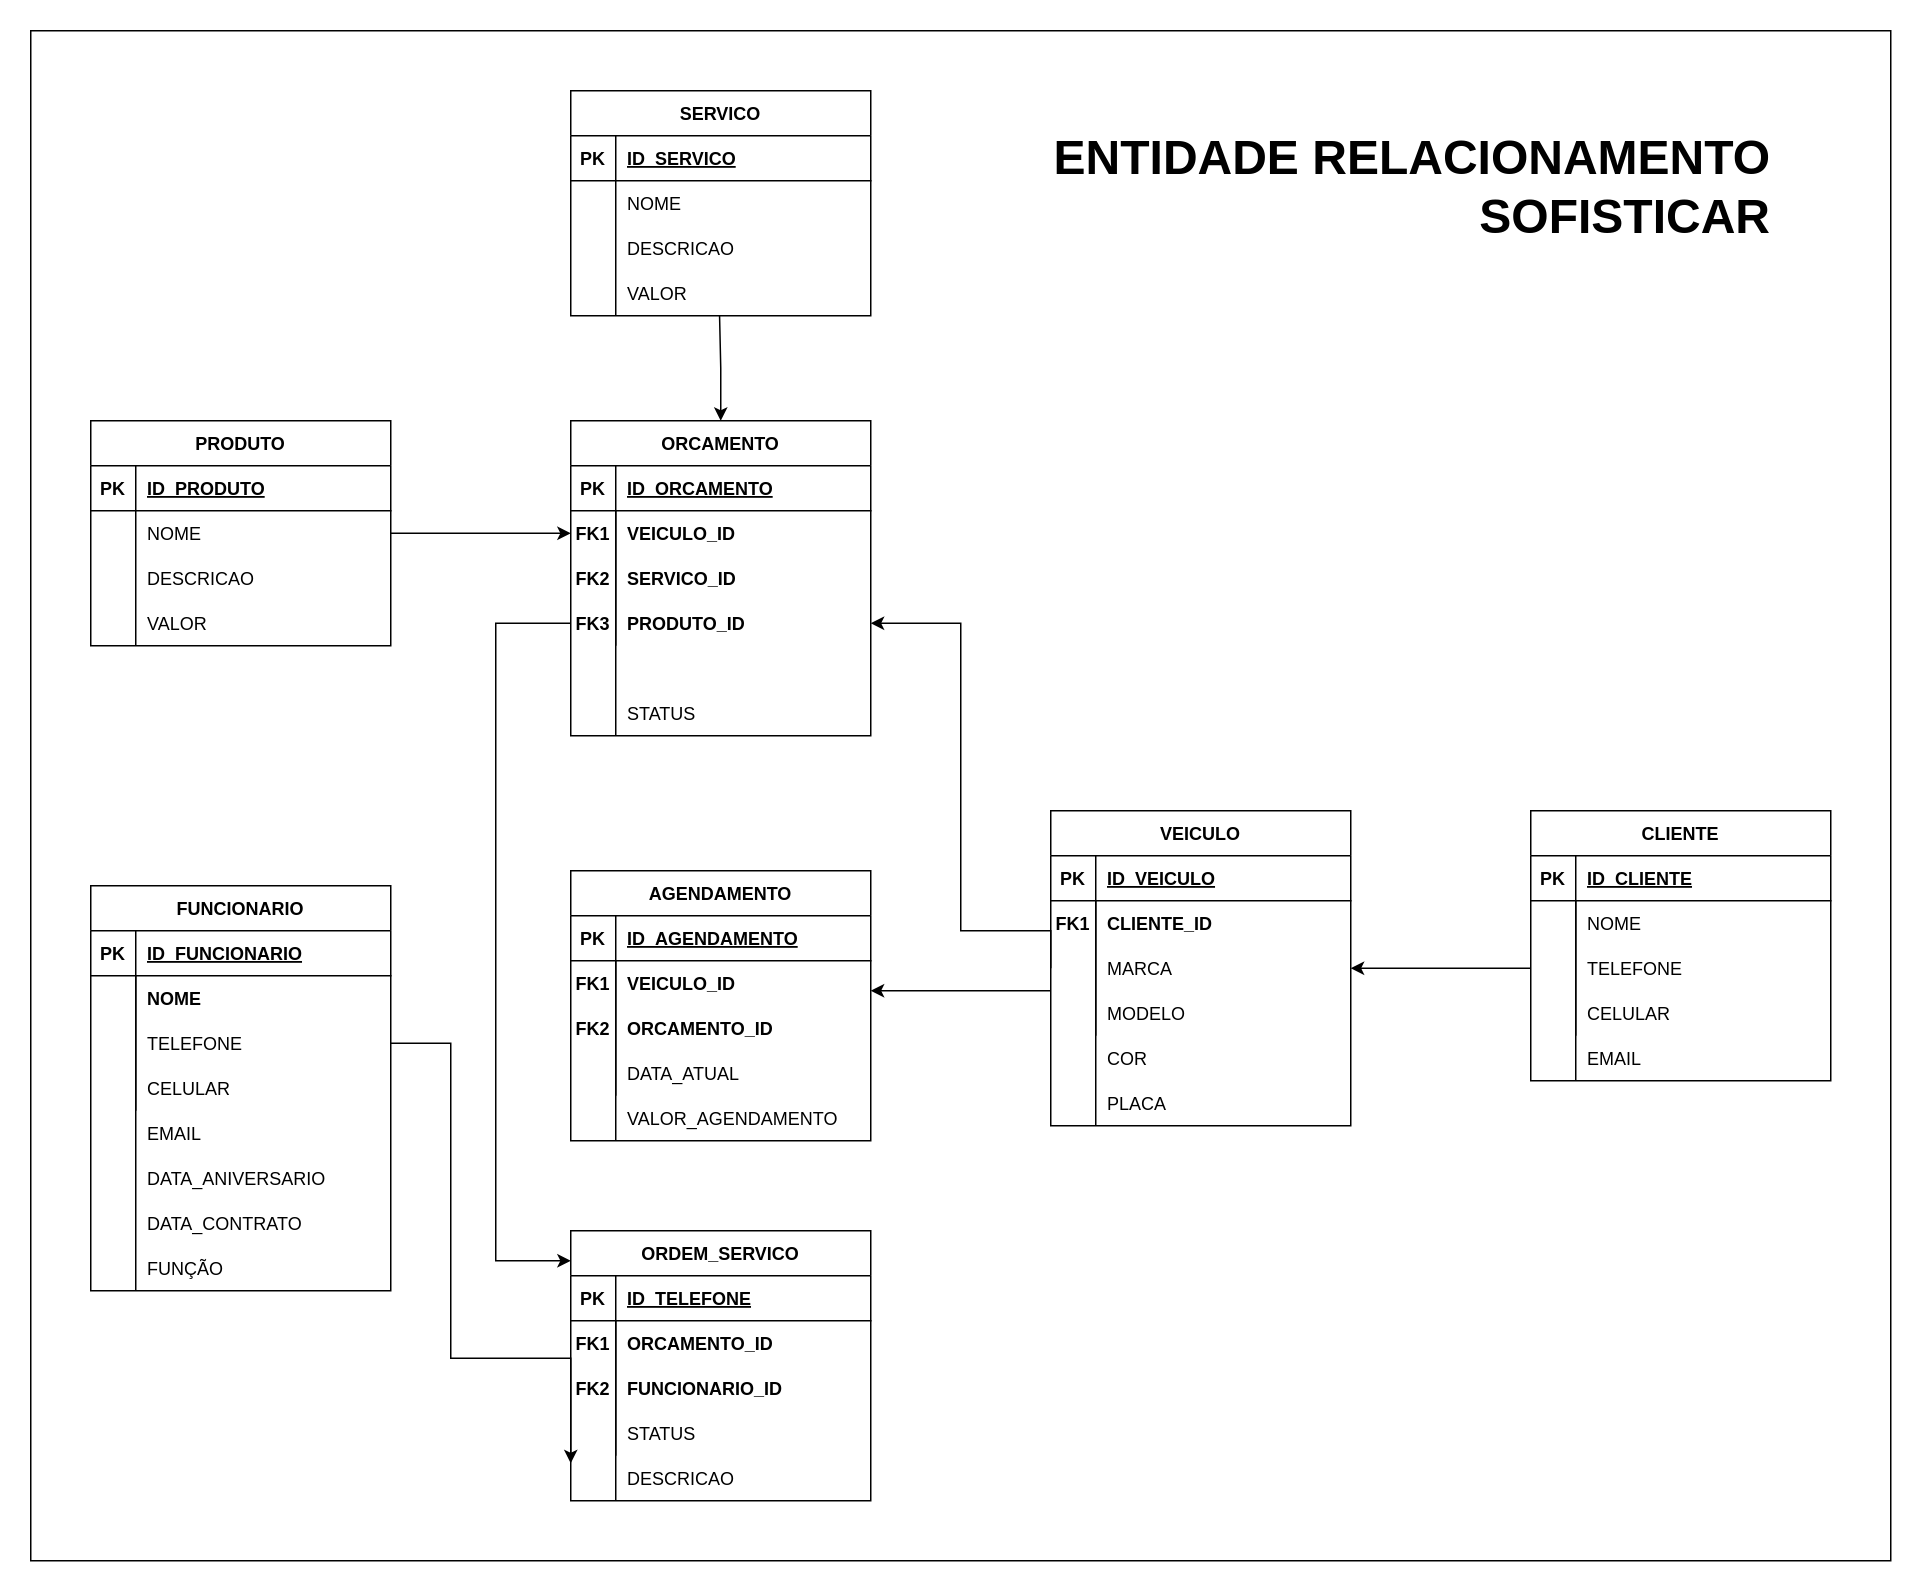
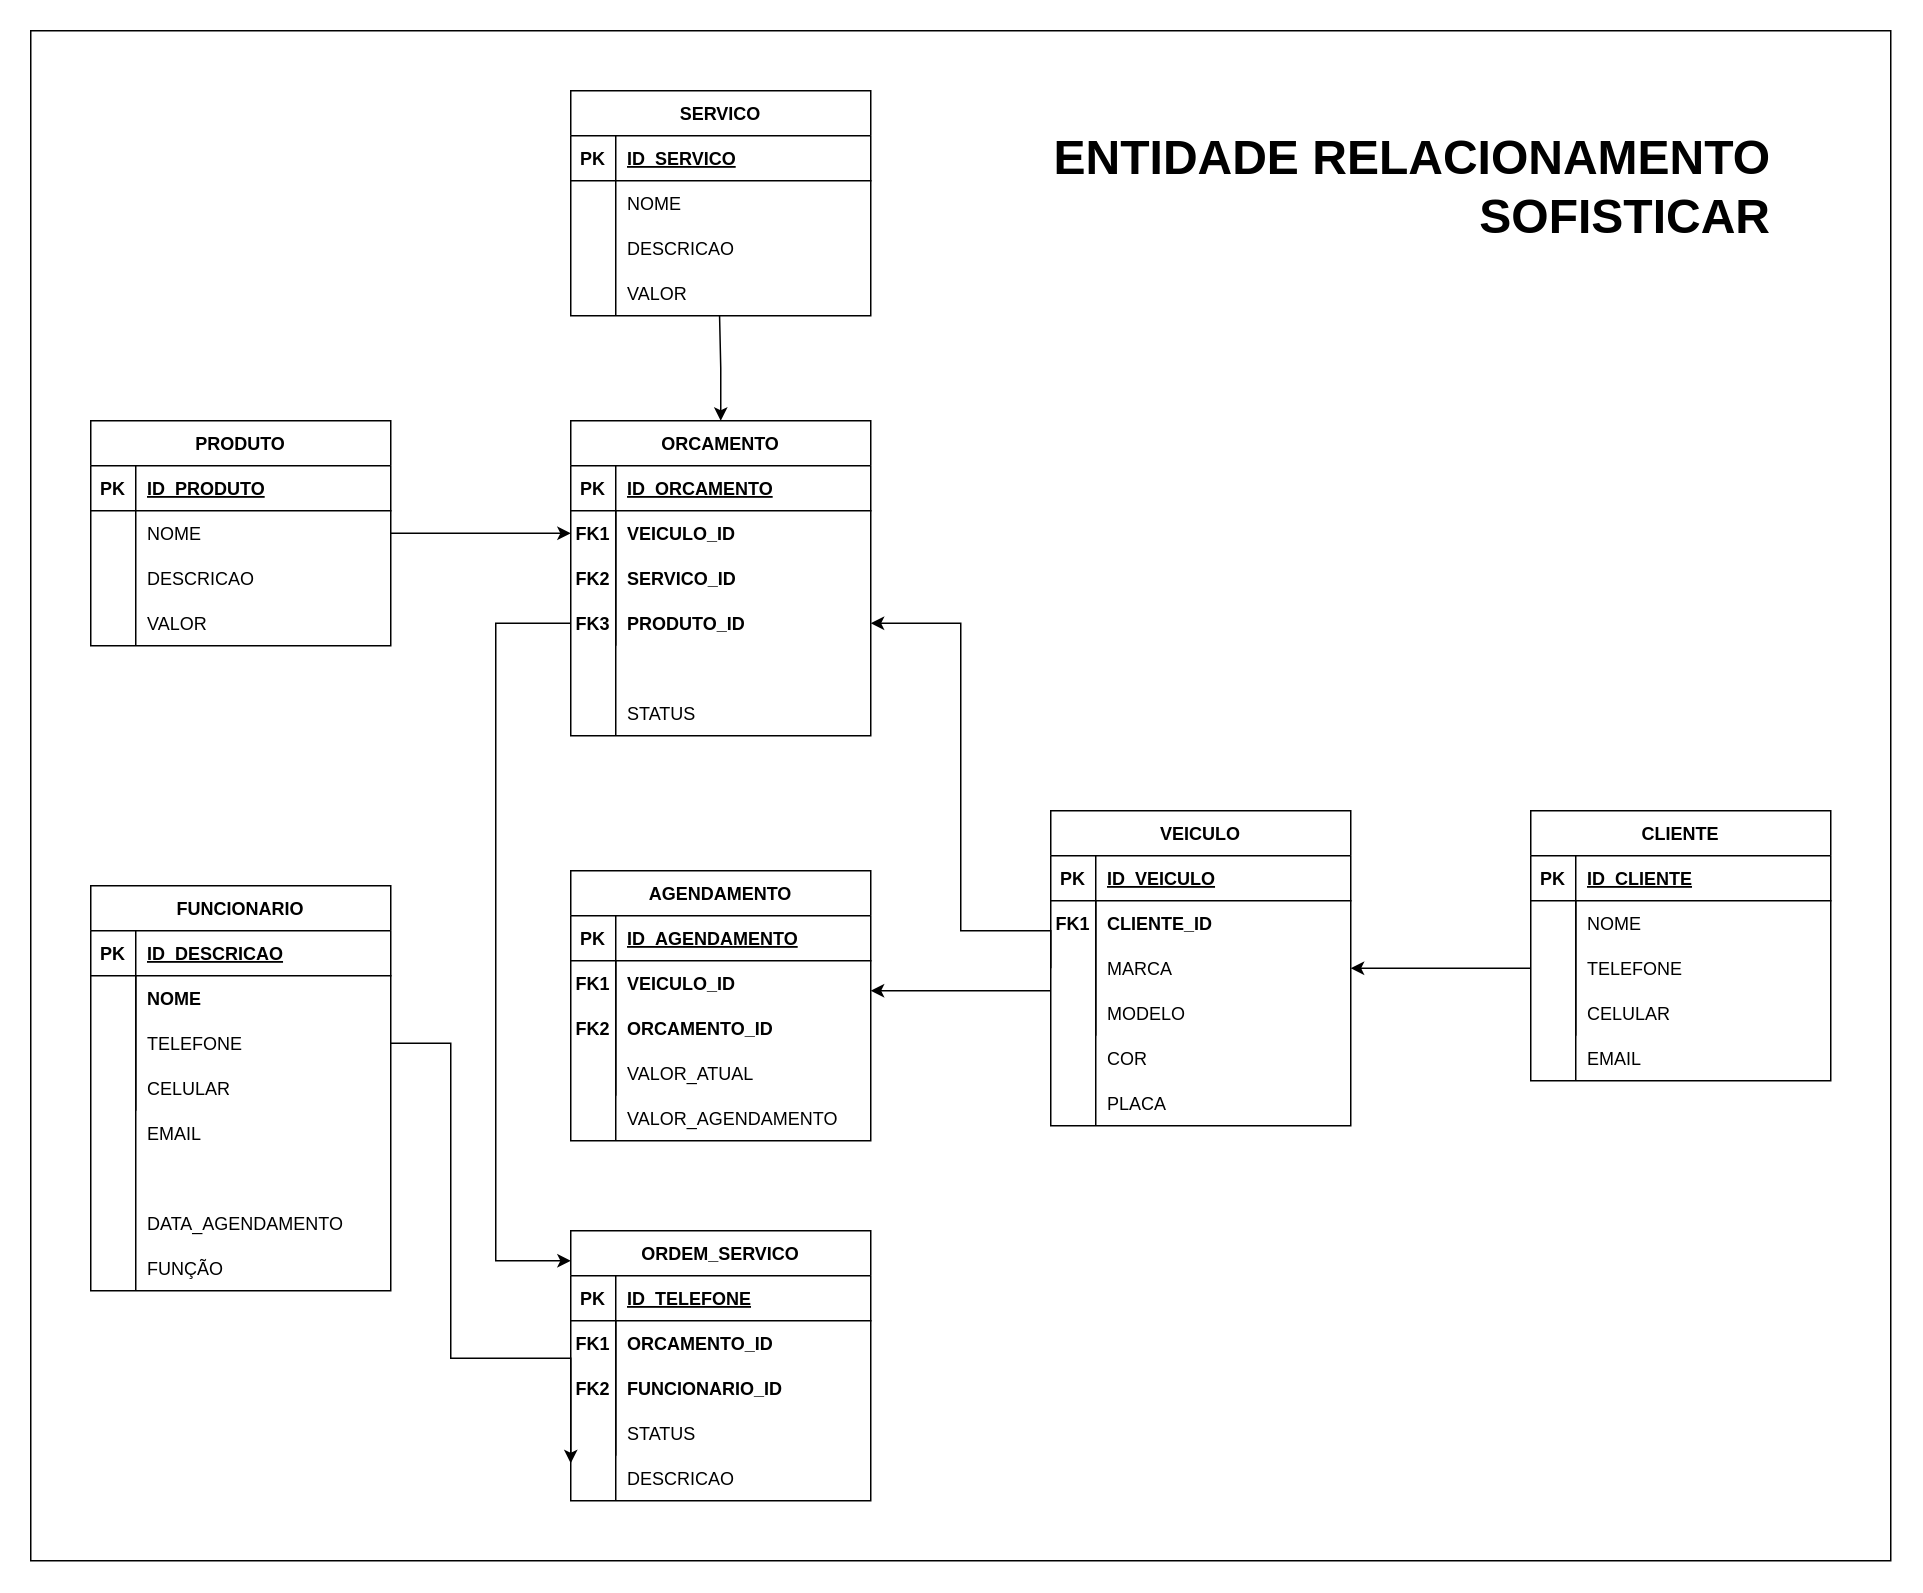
node "ID_FUNCIONARIO": label "ID_FUNCIONARIO" -> "ID_DESCRICAO"
node "DATA_ATUAL": label "DATA_ATUAL" -> "VALOR_ATUAL"
node "DATA_ANIVERSARIO": removed
node "DATA_CONTRATO": label "DATA_CONTRATO" -> "DATA_AGENDAMENTO"
